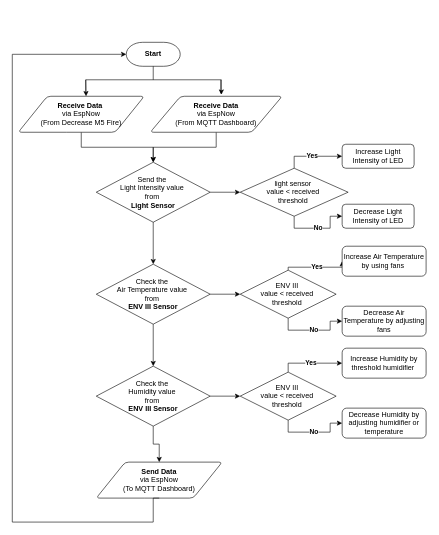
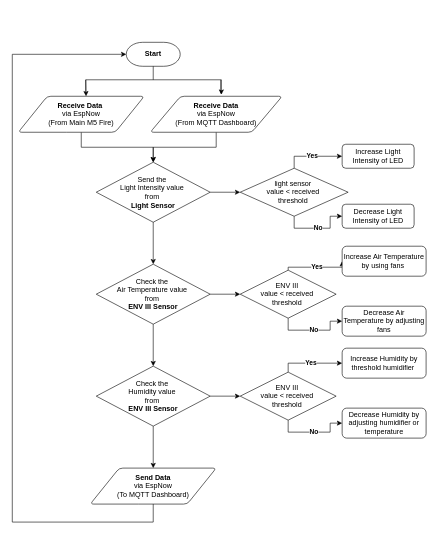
node "Receive Data via EspNow (From Decrease M5 Fire)": label "Receive Data via EspNow (From Decrease M5 Fire)" -> "Receive Data via EspNow (From Main M5 Fire)"
node "Send Data via EspNow (To MQTT Dashboard)": moved (159, 480) -> (153, 486)
